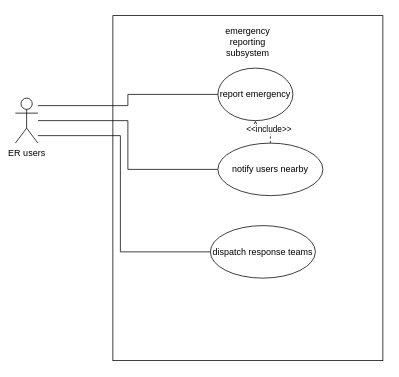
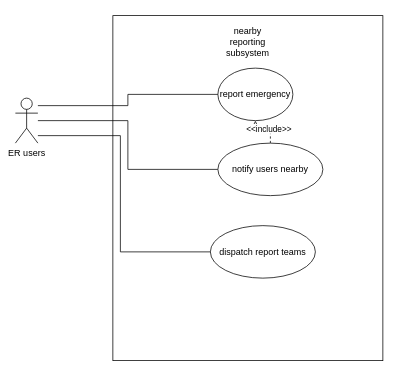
node "emergency reporting subsystem": label "emergency reporting subsystem" -> "nearby reporting subsystem"
node "dispatch response teams": label "dispatch response teams" -> "dispatch report teams"
